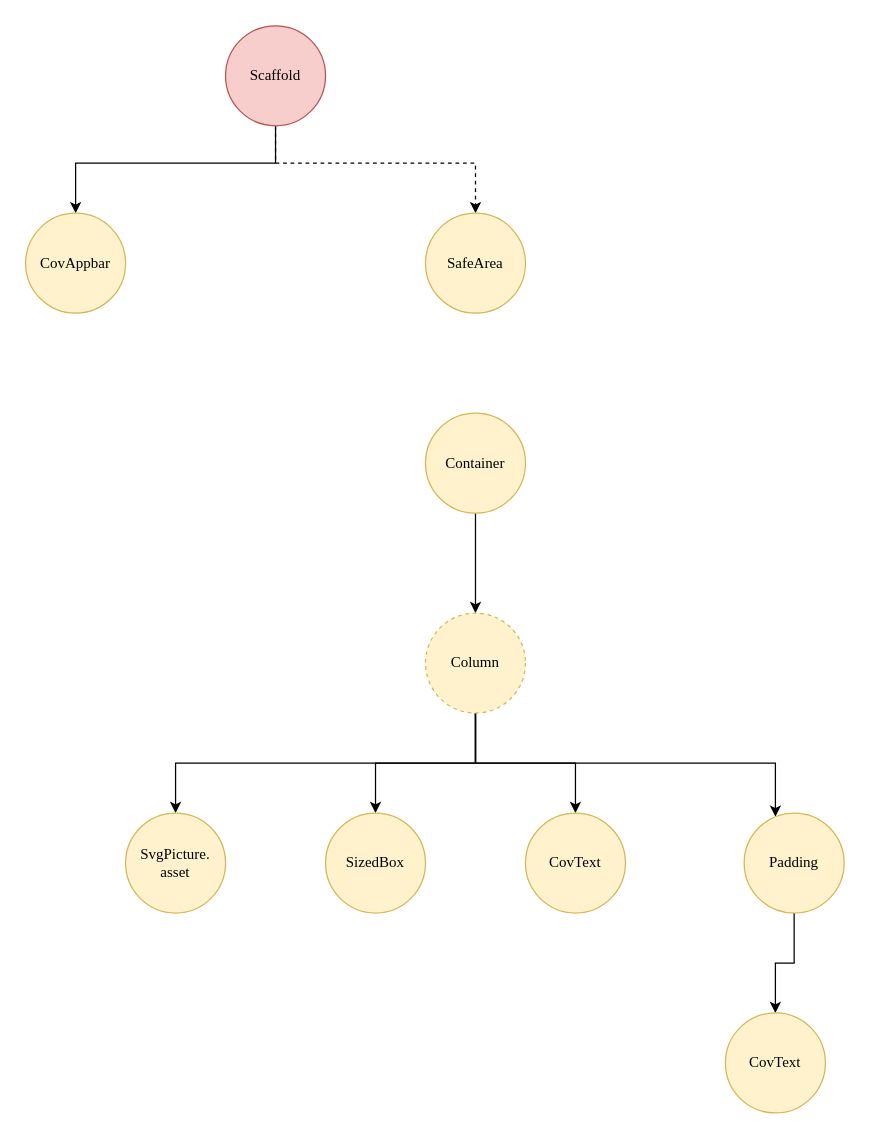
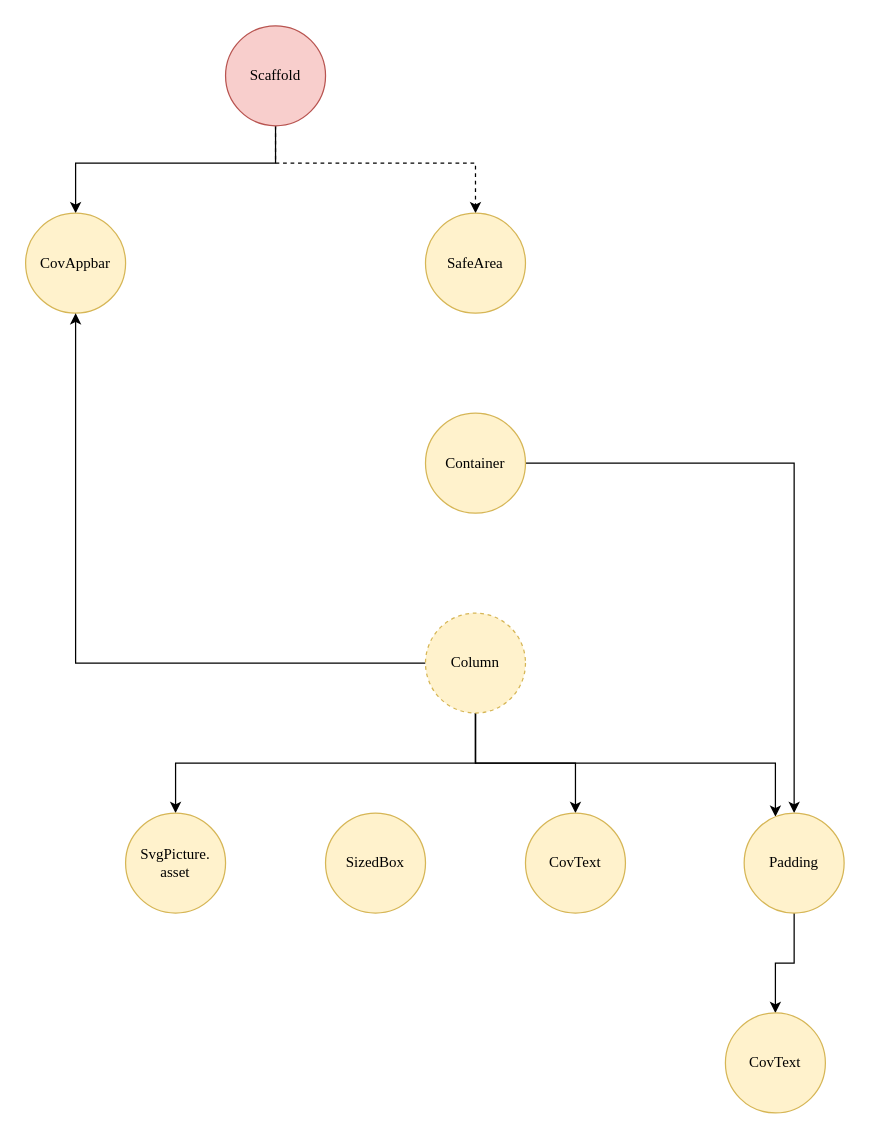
edge "Container" -> "Column": now "Container" -> "Padding"
edge "Column" -> "SizedBox": now "Column" -> "CovAppbar"
